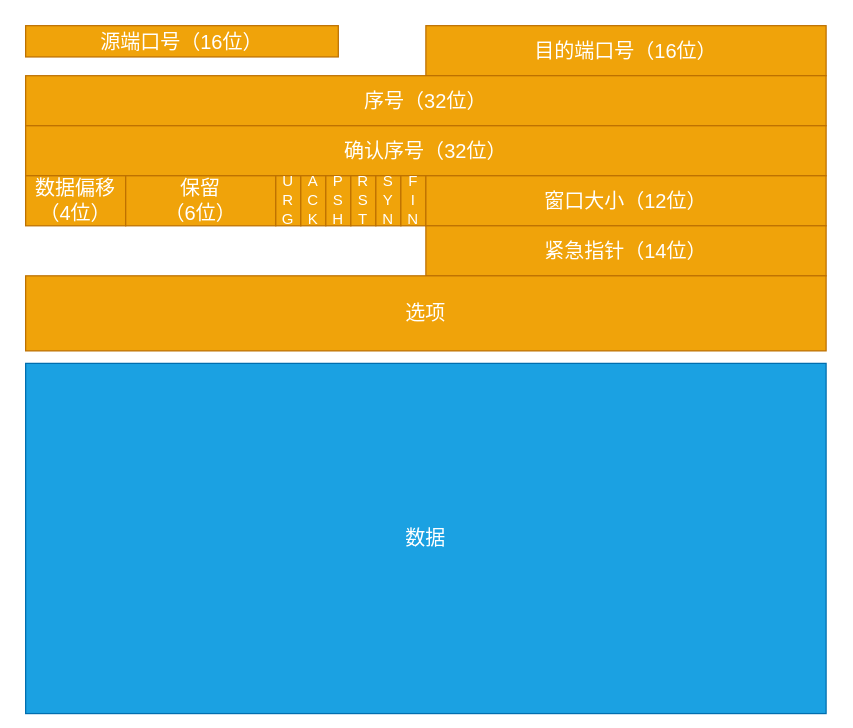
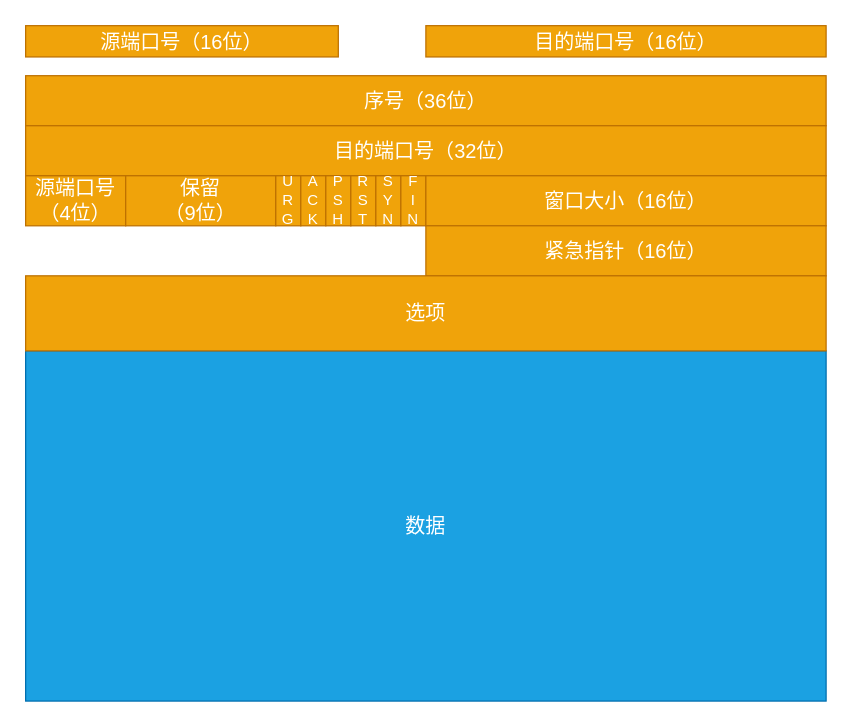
node "目的端口号（16位）": size 400x50 -> 400x31
node "序号（32位）": label "序号（32位）" -> "序号（36位）"
node "确认序号（32位）": label "确认序号（32位）" -> "目的端口号（32位）"
node "数据偏移（4位）": label "数据偏移（4位）" -> "源端口号（4位）"
node "保留 （6位）": label "保留 （6位）" -> "保留 （9位）"
node "窗口大小（12位）": label "窗口大小（12位）" -> "窗口大小（16位）"
node "紧急指针（14位）": label "紧急指针（14位）" -> "紧急指针（16位）"
node "数据": moved (426, 538) -> (426, 526)
